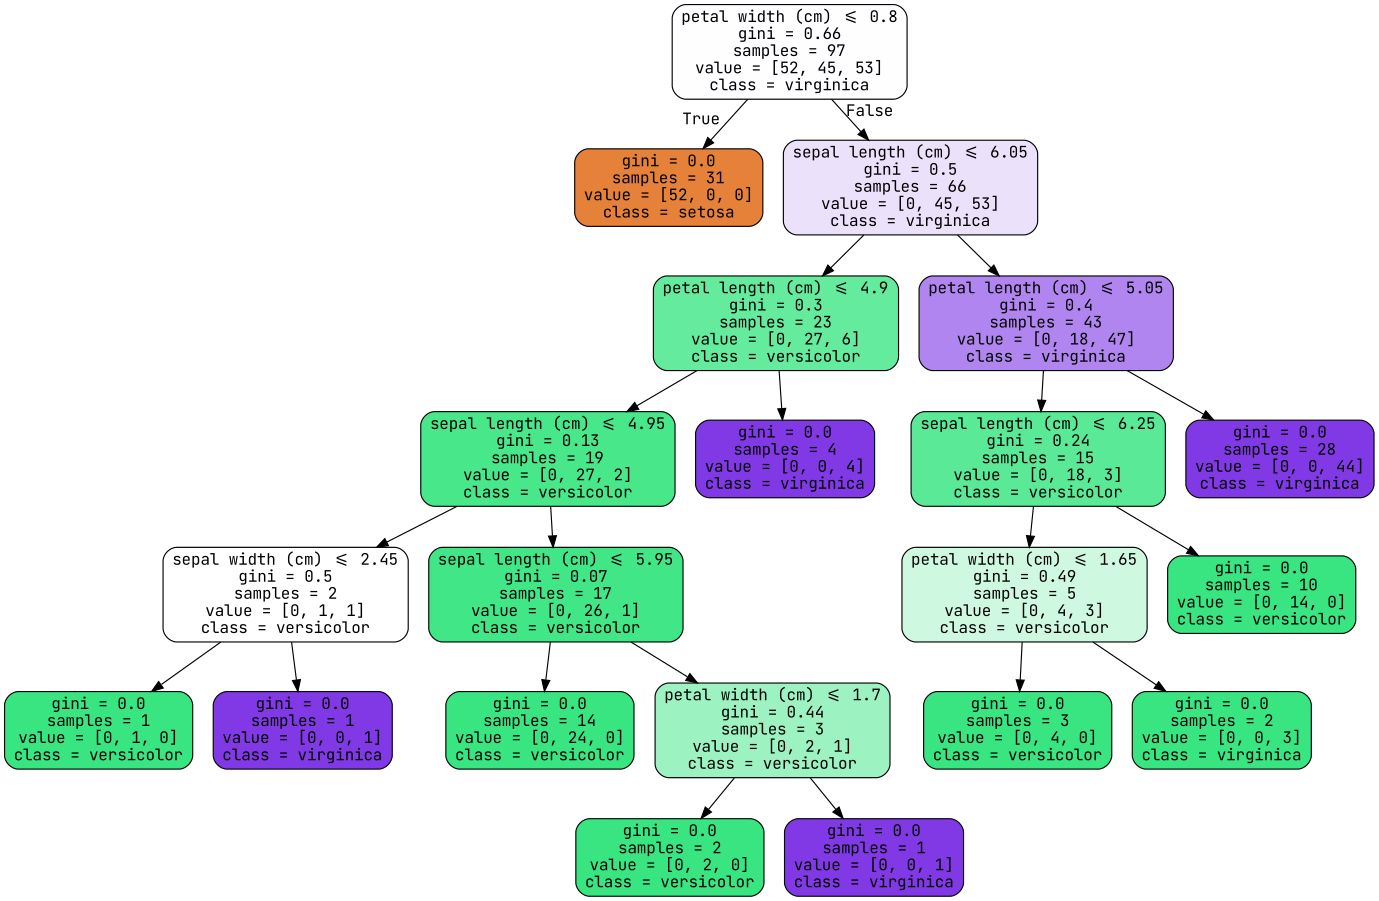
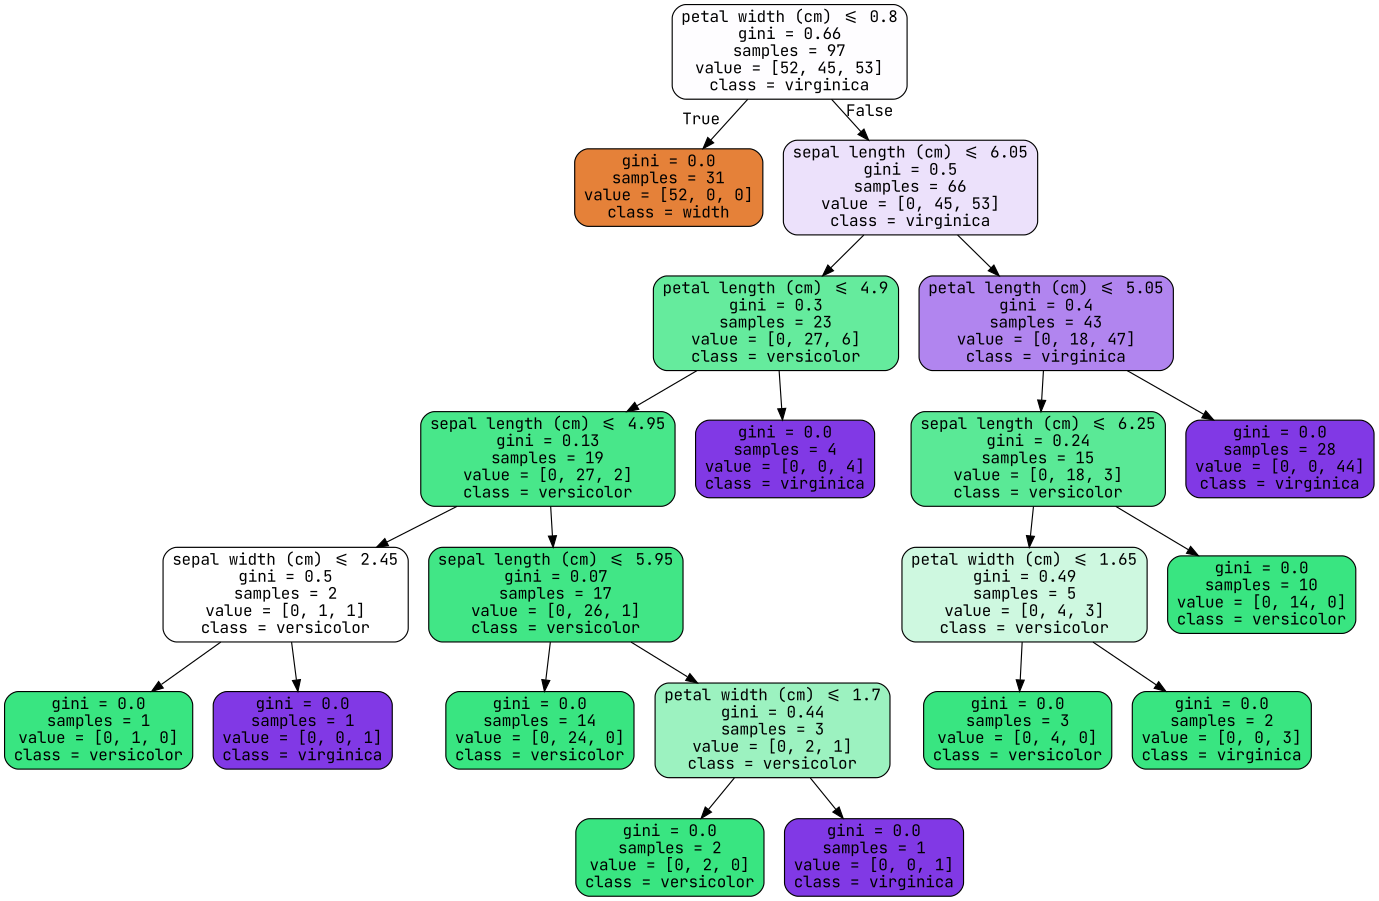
node "gini = 0.0 samples = 31 value = [52, 0, 0] class = setosa": label "gini = 0.0 samples = 31 value = [52, 0, 0] class = setosa" -> "gini = 0.0 samples = 31 value = [52, 0, 0] class = width"
